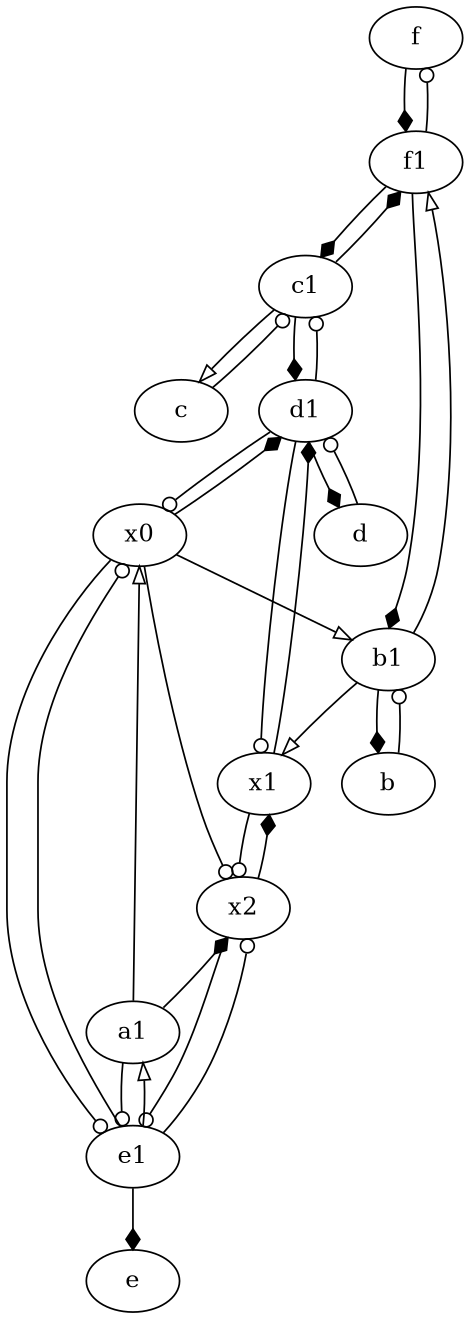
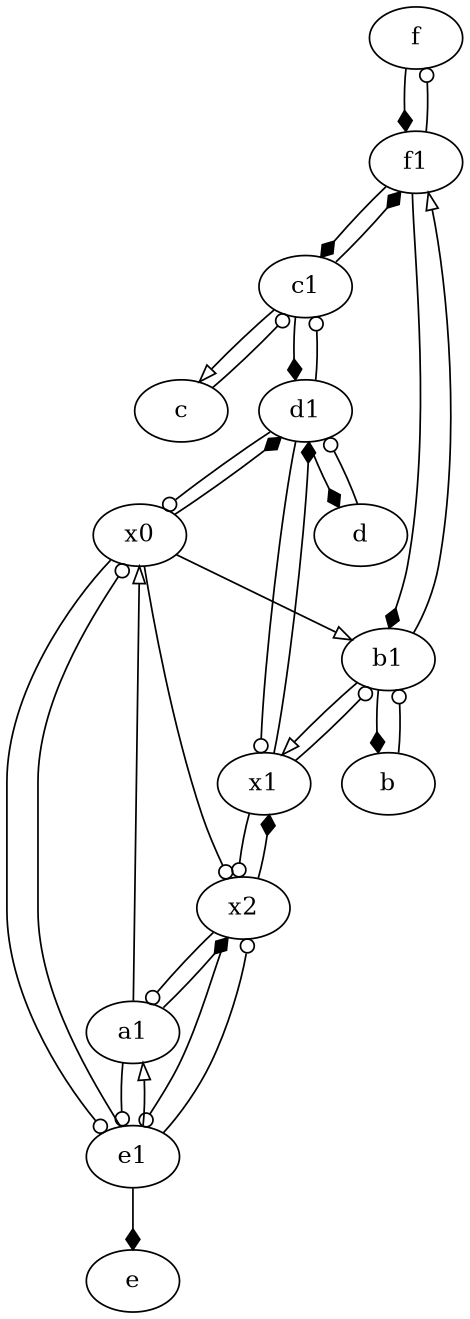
edge "x1" -> "b1": added
edge "x2" -> "a1": added
